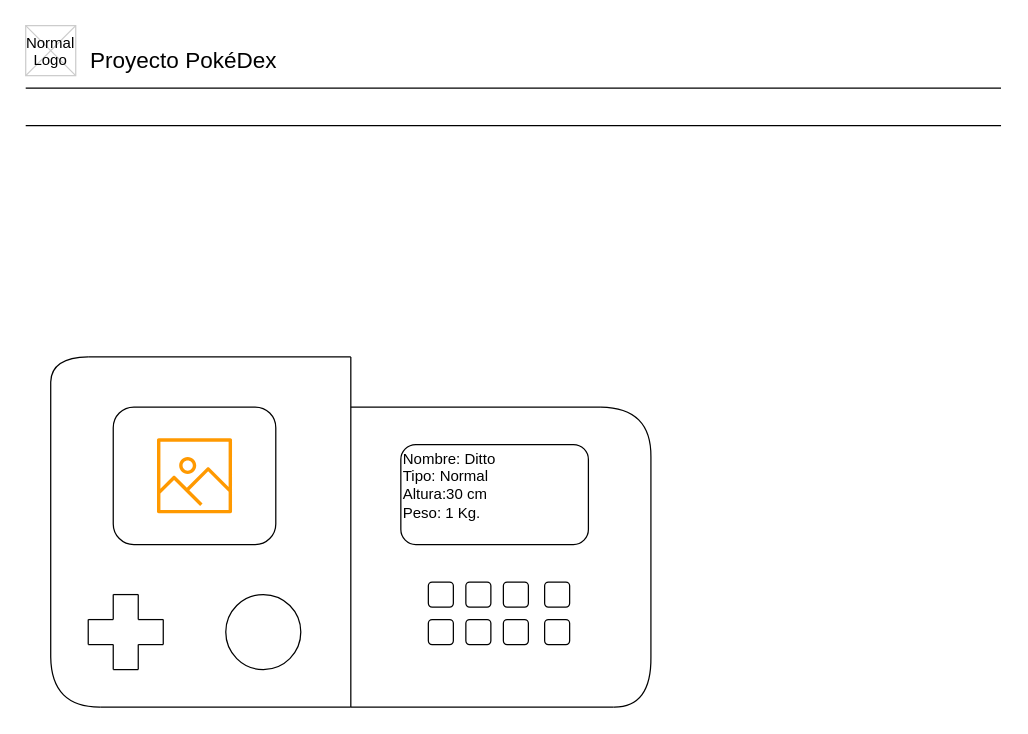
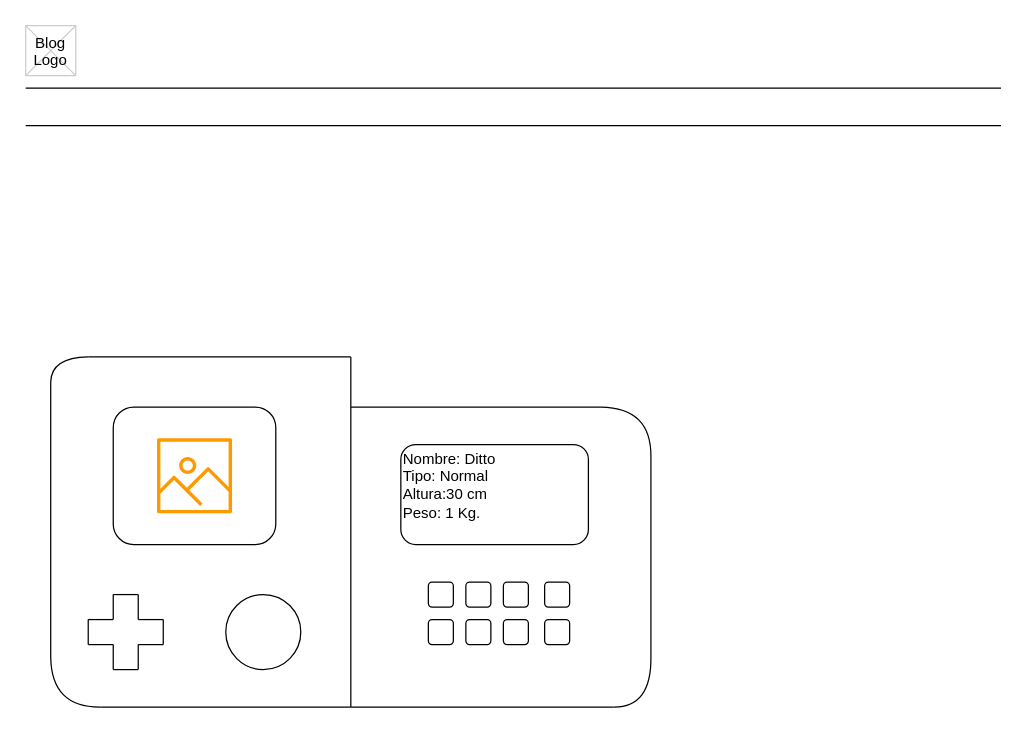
node "Normal Logo": label "Normal Logo" -> "Blog Logo"
node "Proyecto PokéDex": removed
